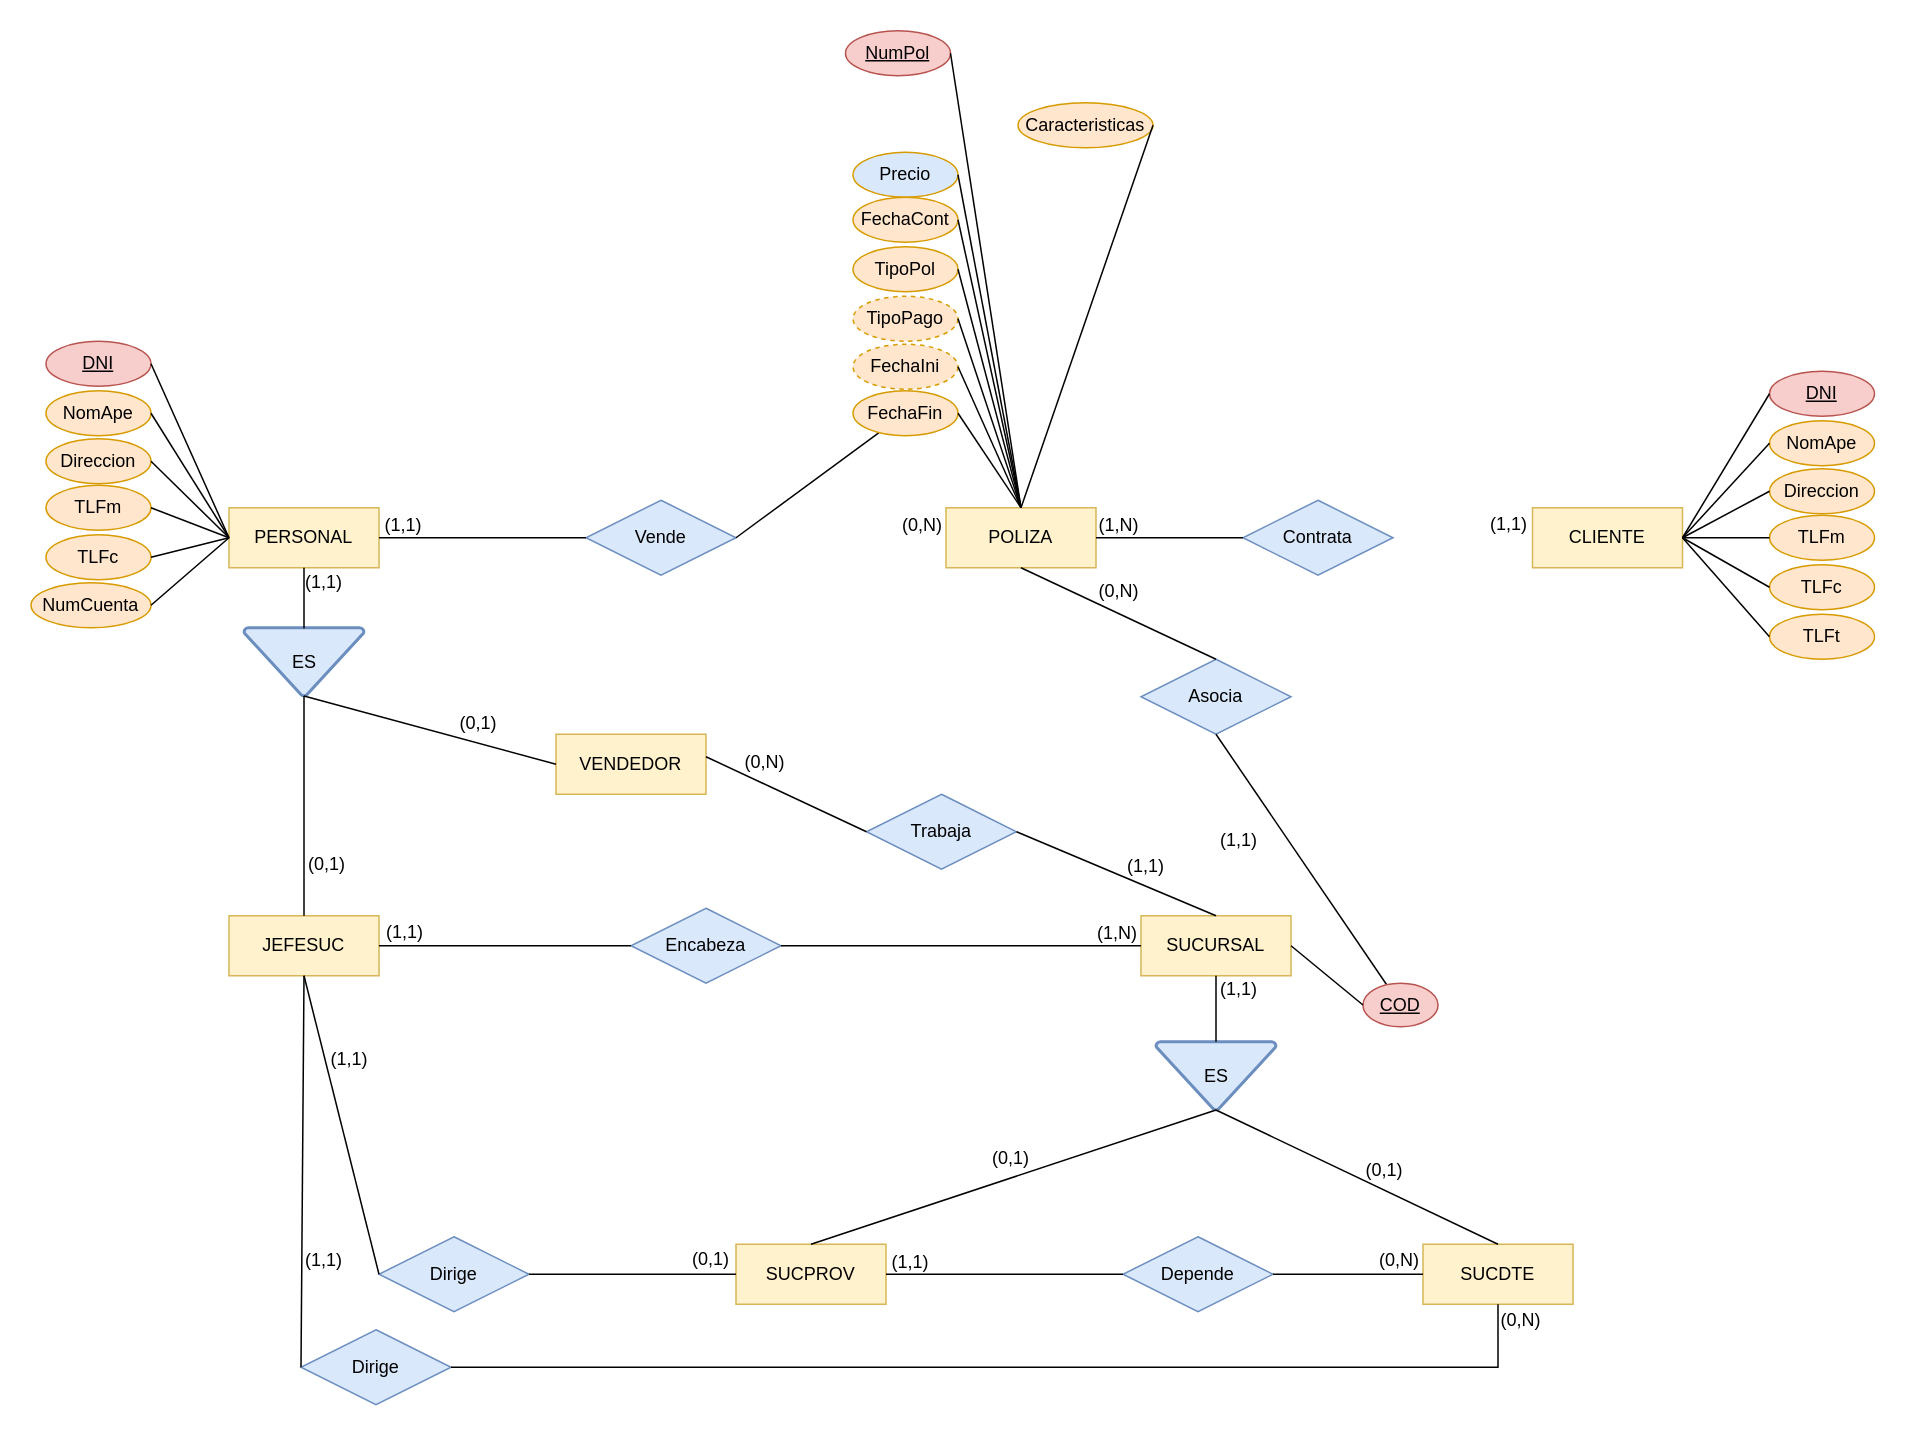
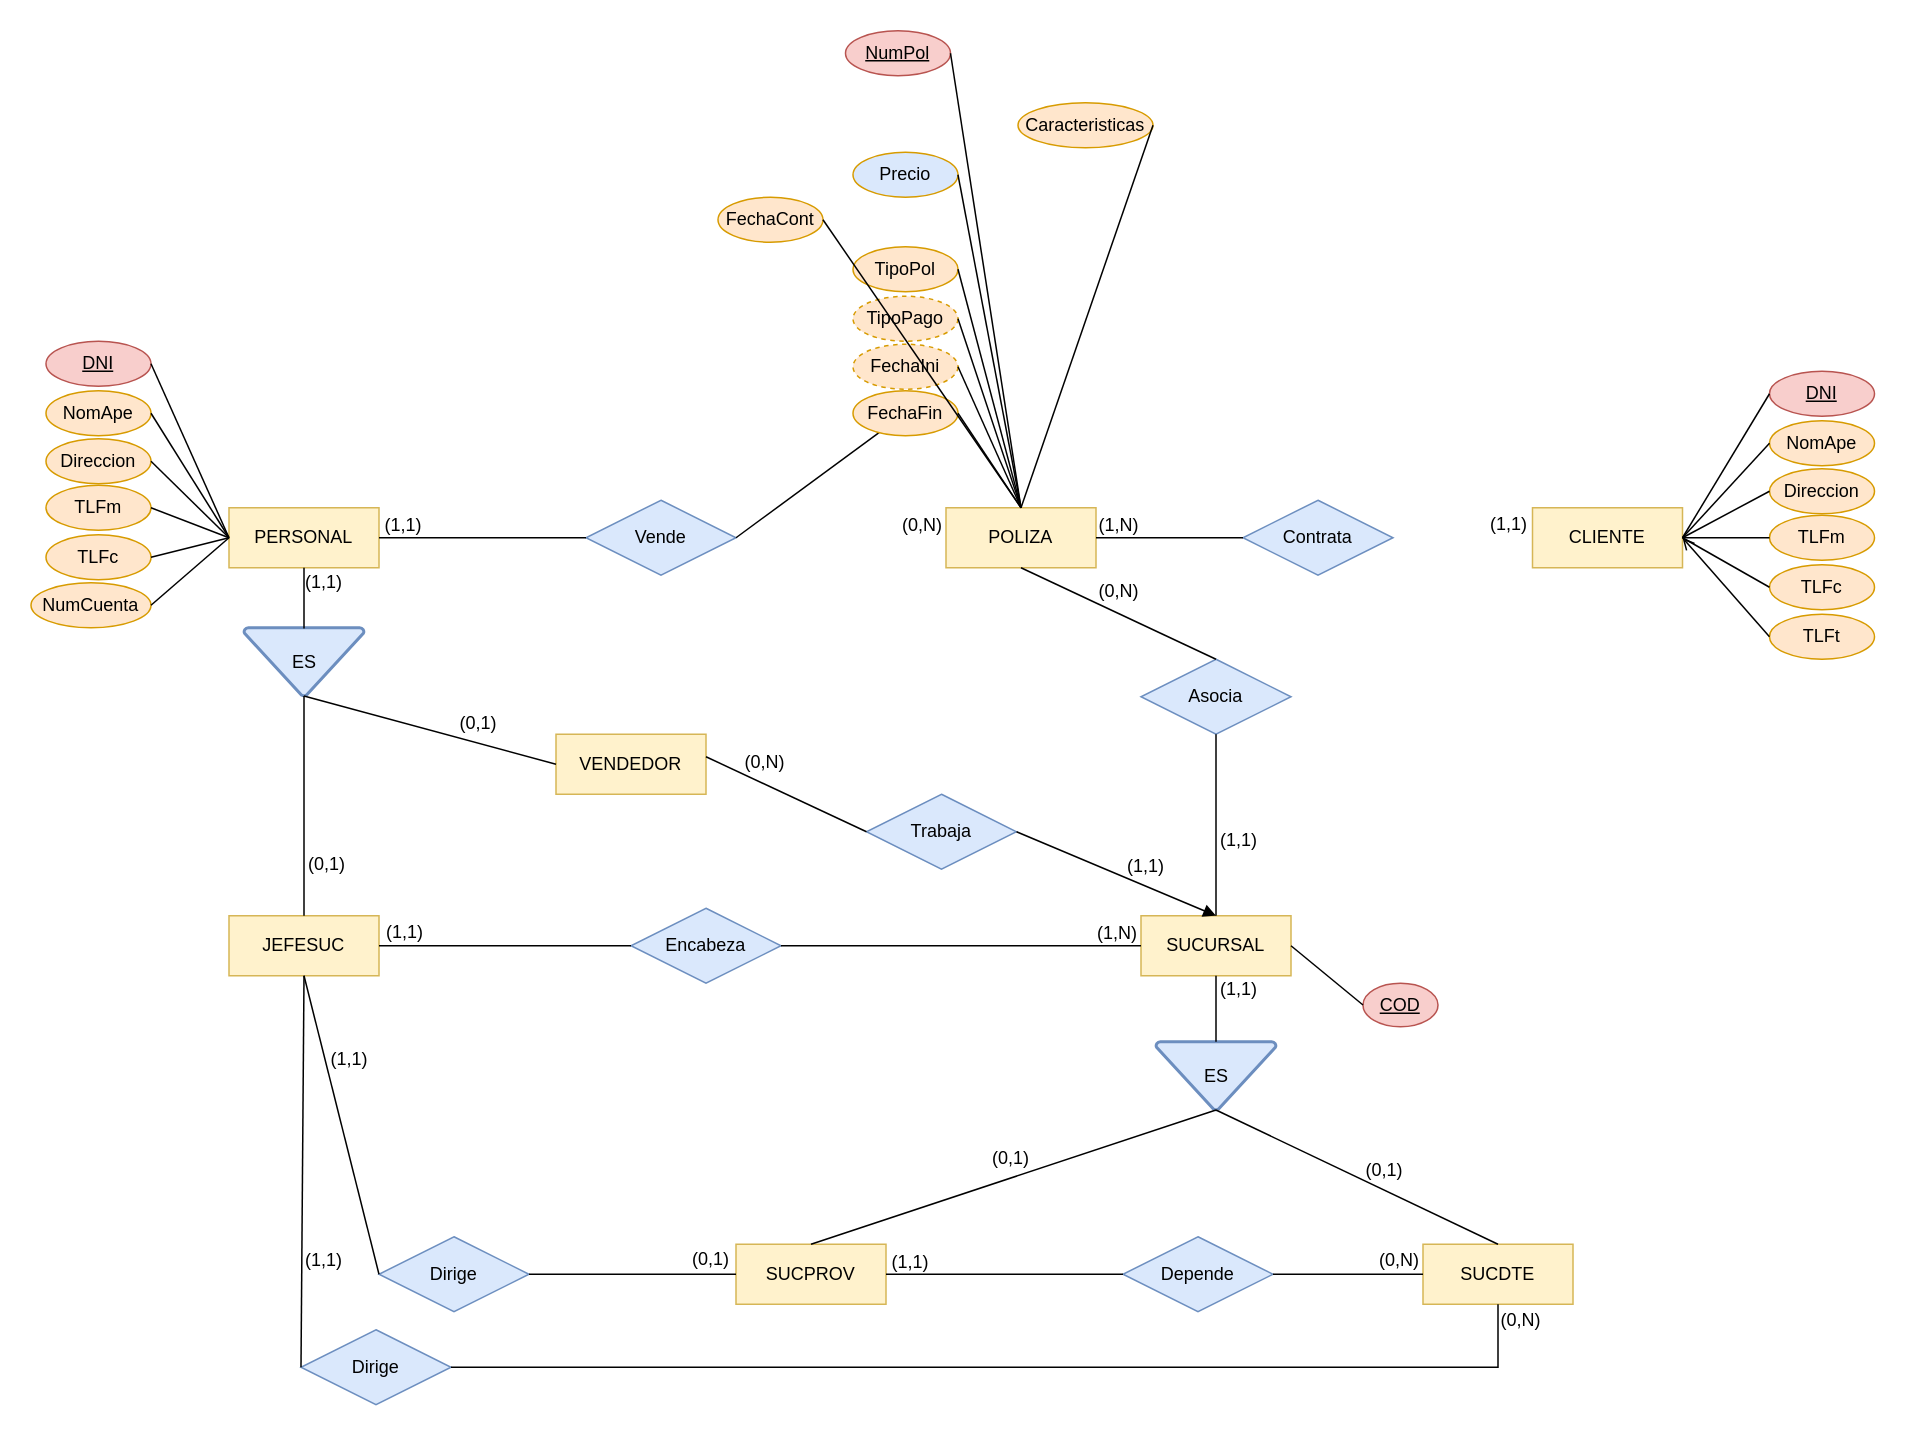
node "FechaCont": moved (905, 220) -> (770, 220)
edge "CLIENTE" -- "TLFt": arrowhead none -> open
edge "Asocia" -- "COD": now "Asocia" -- "SUCURSAL"
edge "Trabaja" -- "SUCURSAL": arrowhead none -> block
